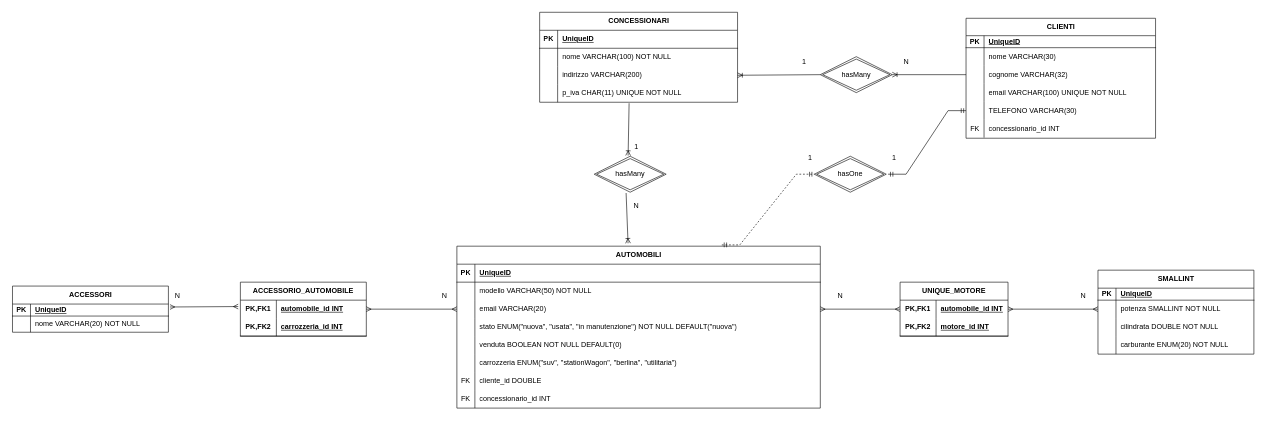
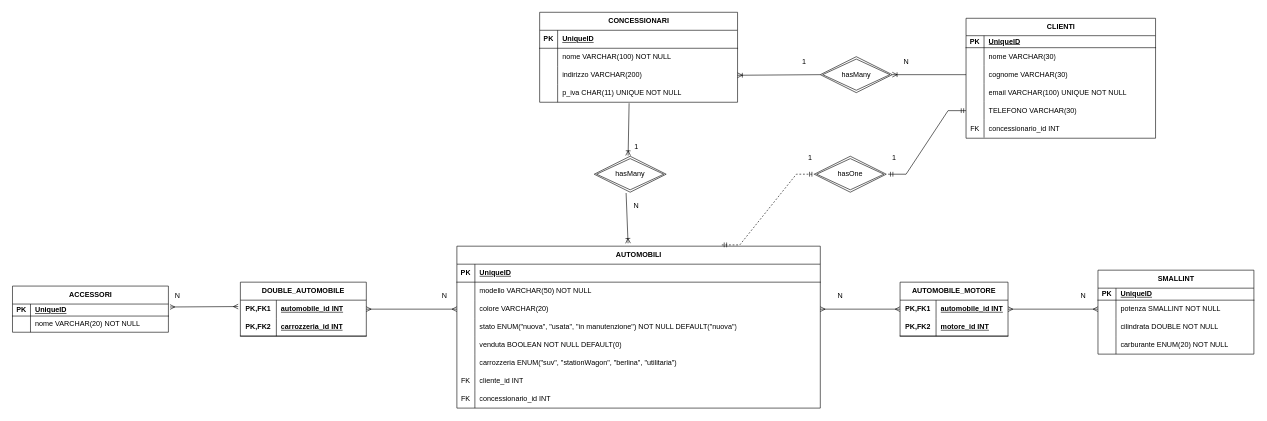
node "cognome VARCHAR(32)": label "cognome VARCHAR(32)" -> "cognome VARCHAR(30)"
node "ACCESSORIO_AUTOMOBILE": label "ACCESSORIO_AUTOMOBILE" -> "DOUBLE_AUTOMOBILE"
node "UNIQUE_MOTORE": label "UNIQUE_MOTORE" -> "AUTOMOBILE_MOTORE"
node "email VARCHAR(20)": label "email VARCHAR(20)" -> "colore VARCHAR(20)"
node "cliente_id DOUBLE": label "cliente_id DOUBLE" -> "cliente_id INT"
